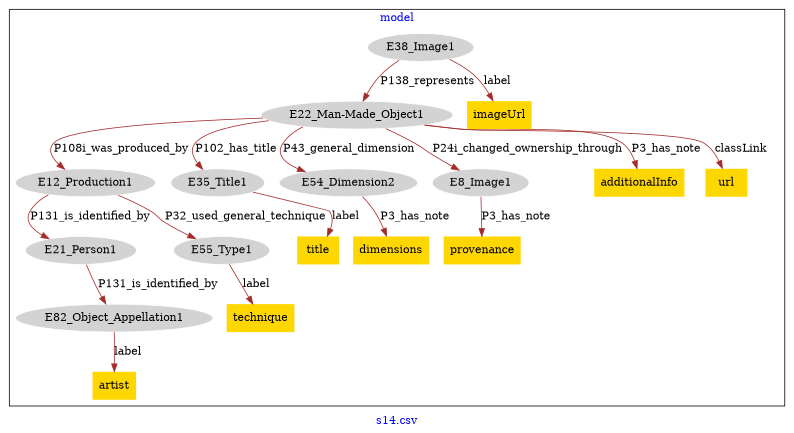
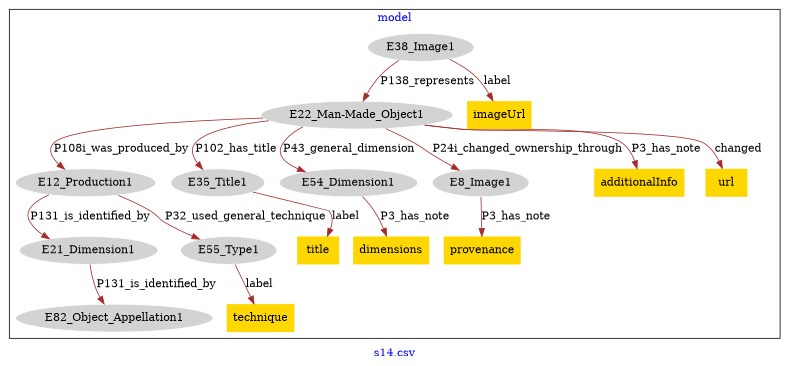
edge "E22_Man-Made_Object1" -> "url": label "classLink" -> "changed"
node "E54_Dimension2": label "E54_Dimension2" -> "E54_Dimension1"
node "E21_Person1": label "E21_Person1" -> "E21_Dimension1"
node "artist": removed
